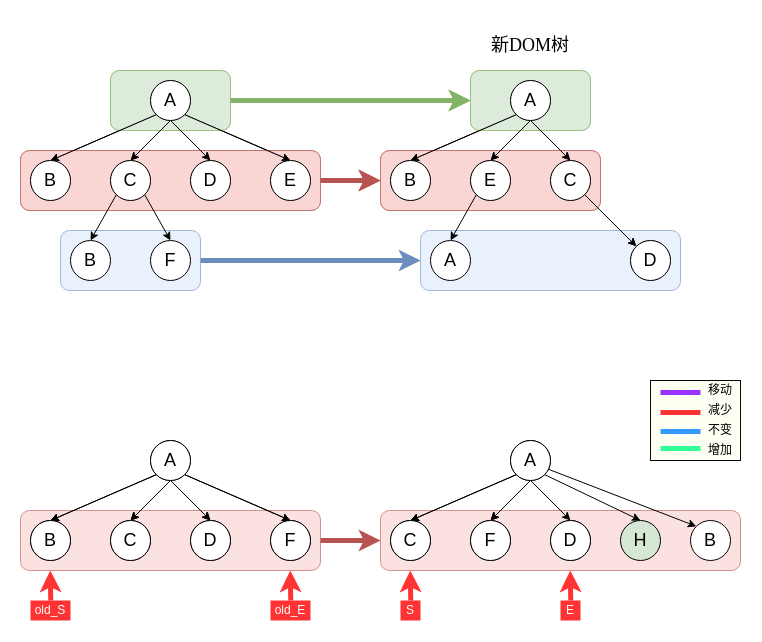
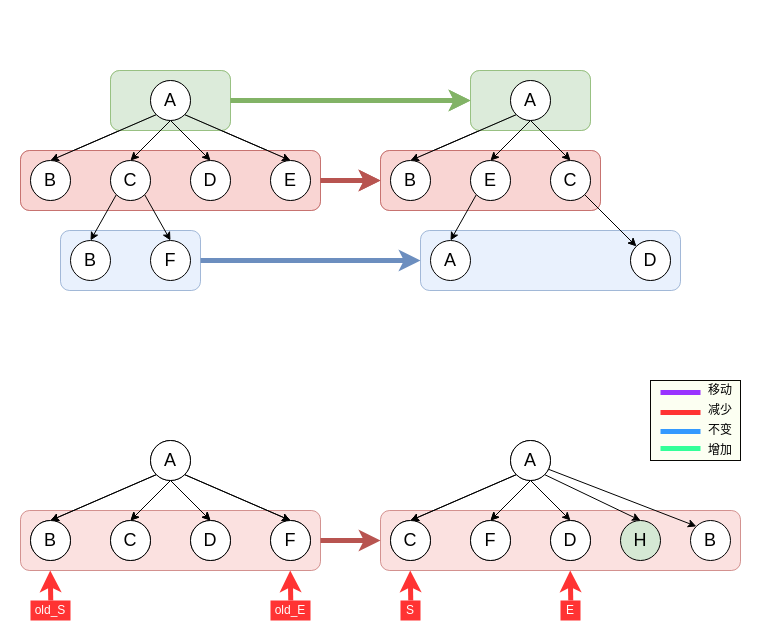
node "新DOM树": removed
